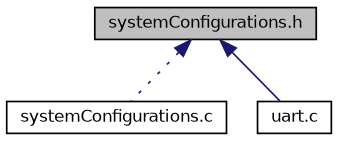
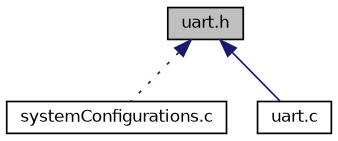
node "systemConfigurations.h": label "systemConfigurations.h" -> "uart.h"
